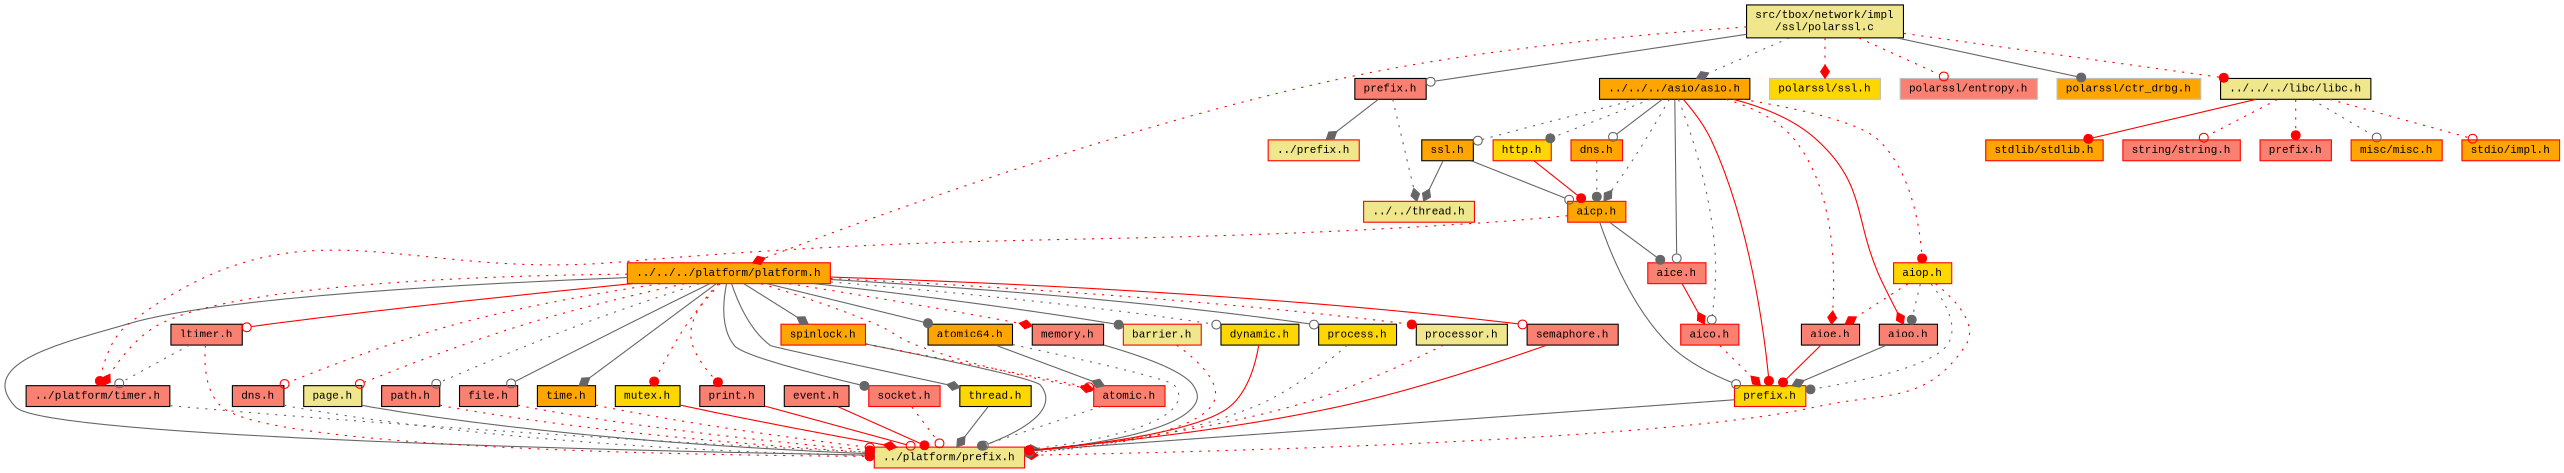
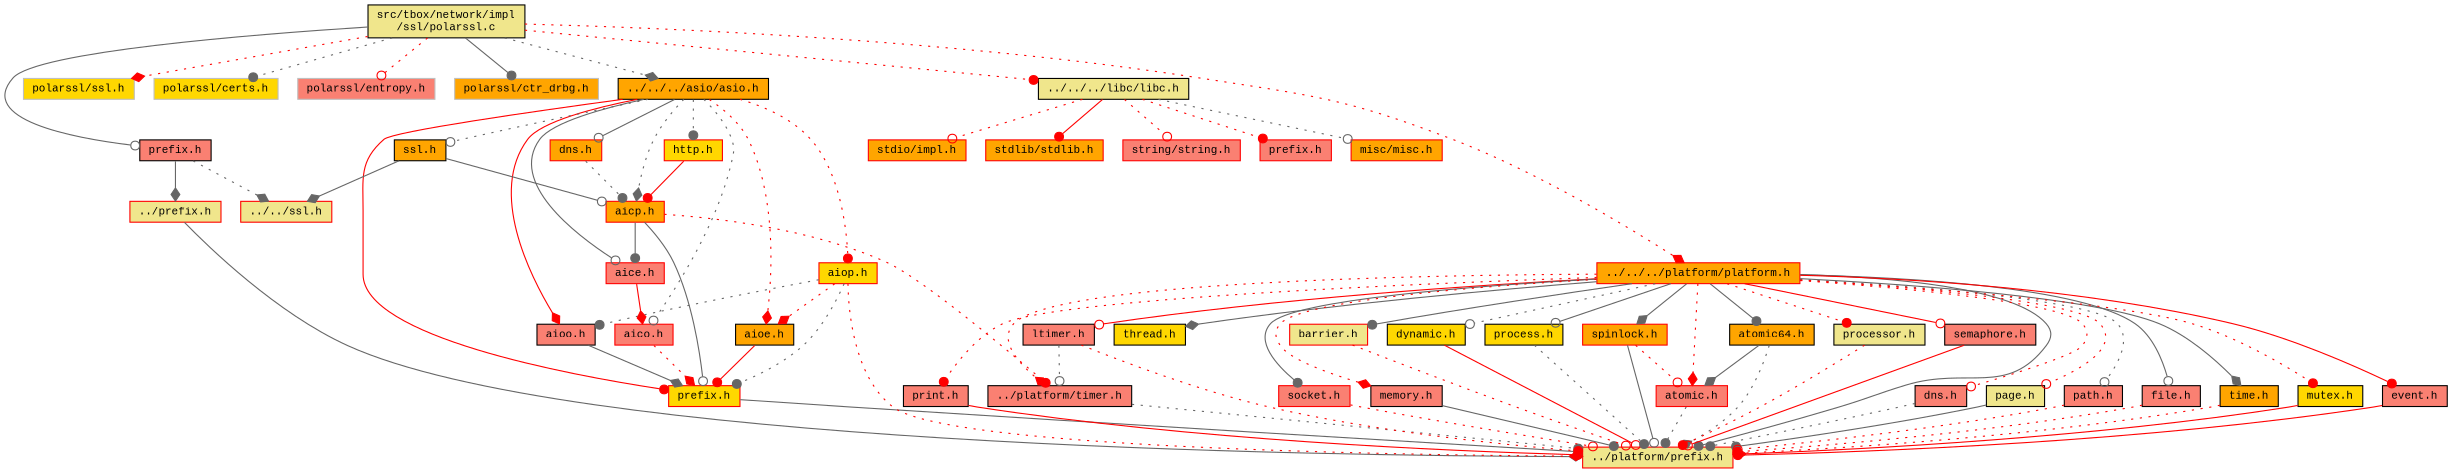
node "polarssl/certs.h": added
node "../../thread.h": label "../../thread.h" -> "../../ssl.h"
edge "../../../platform/platform.h" -> "event.h": added
node "aioe.h": fillcolor salmon -> orange
edge "thread.h" -> "../platform/prefix.h": now "../prefix.h" -> "../platform/prefix.h"
